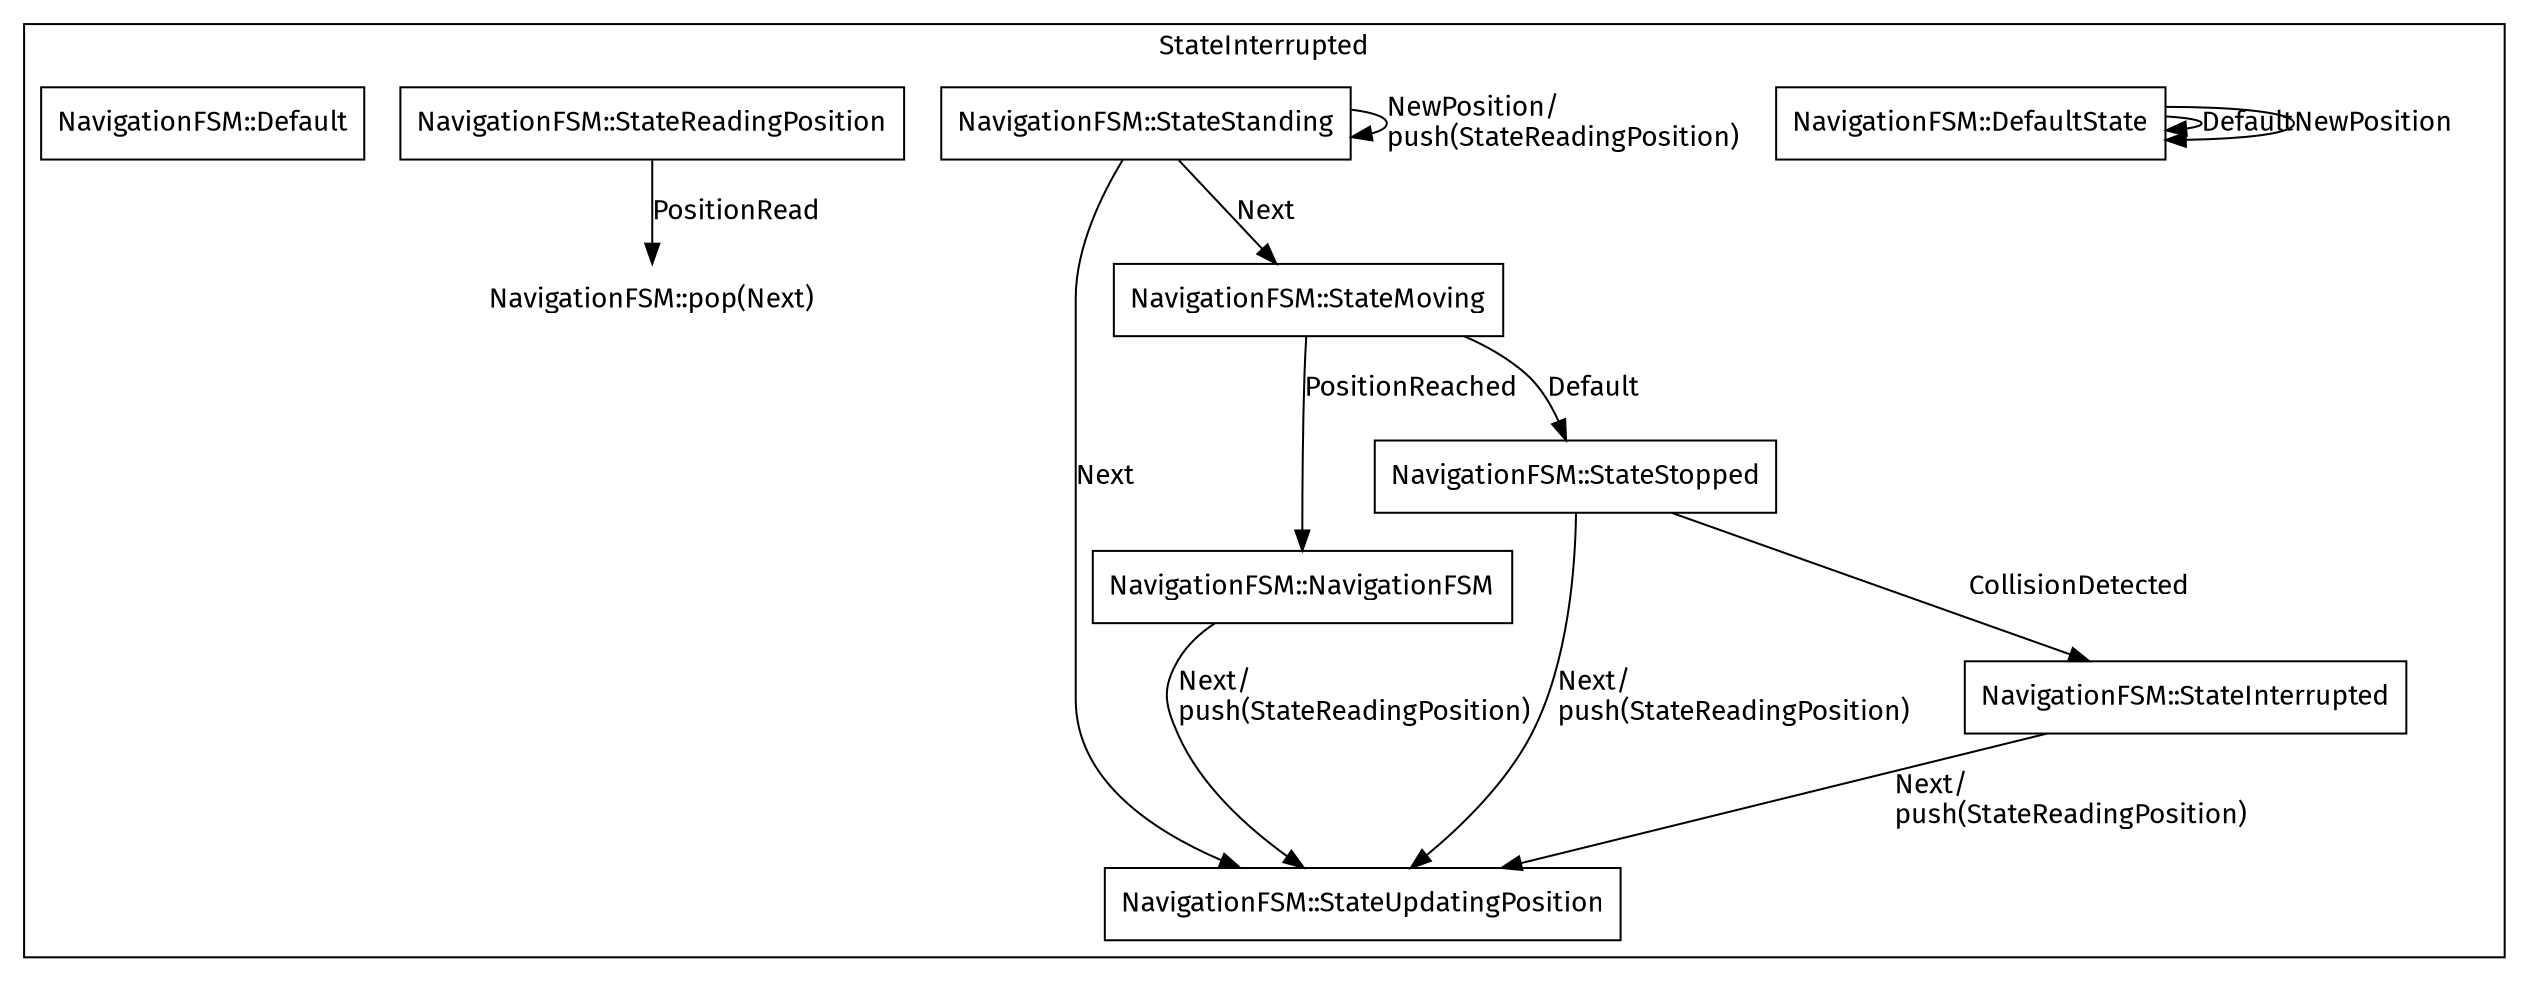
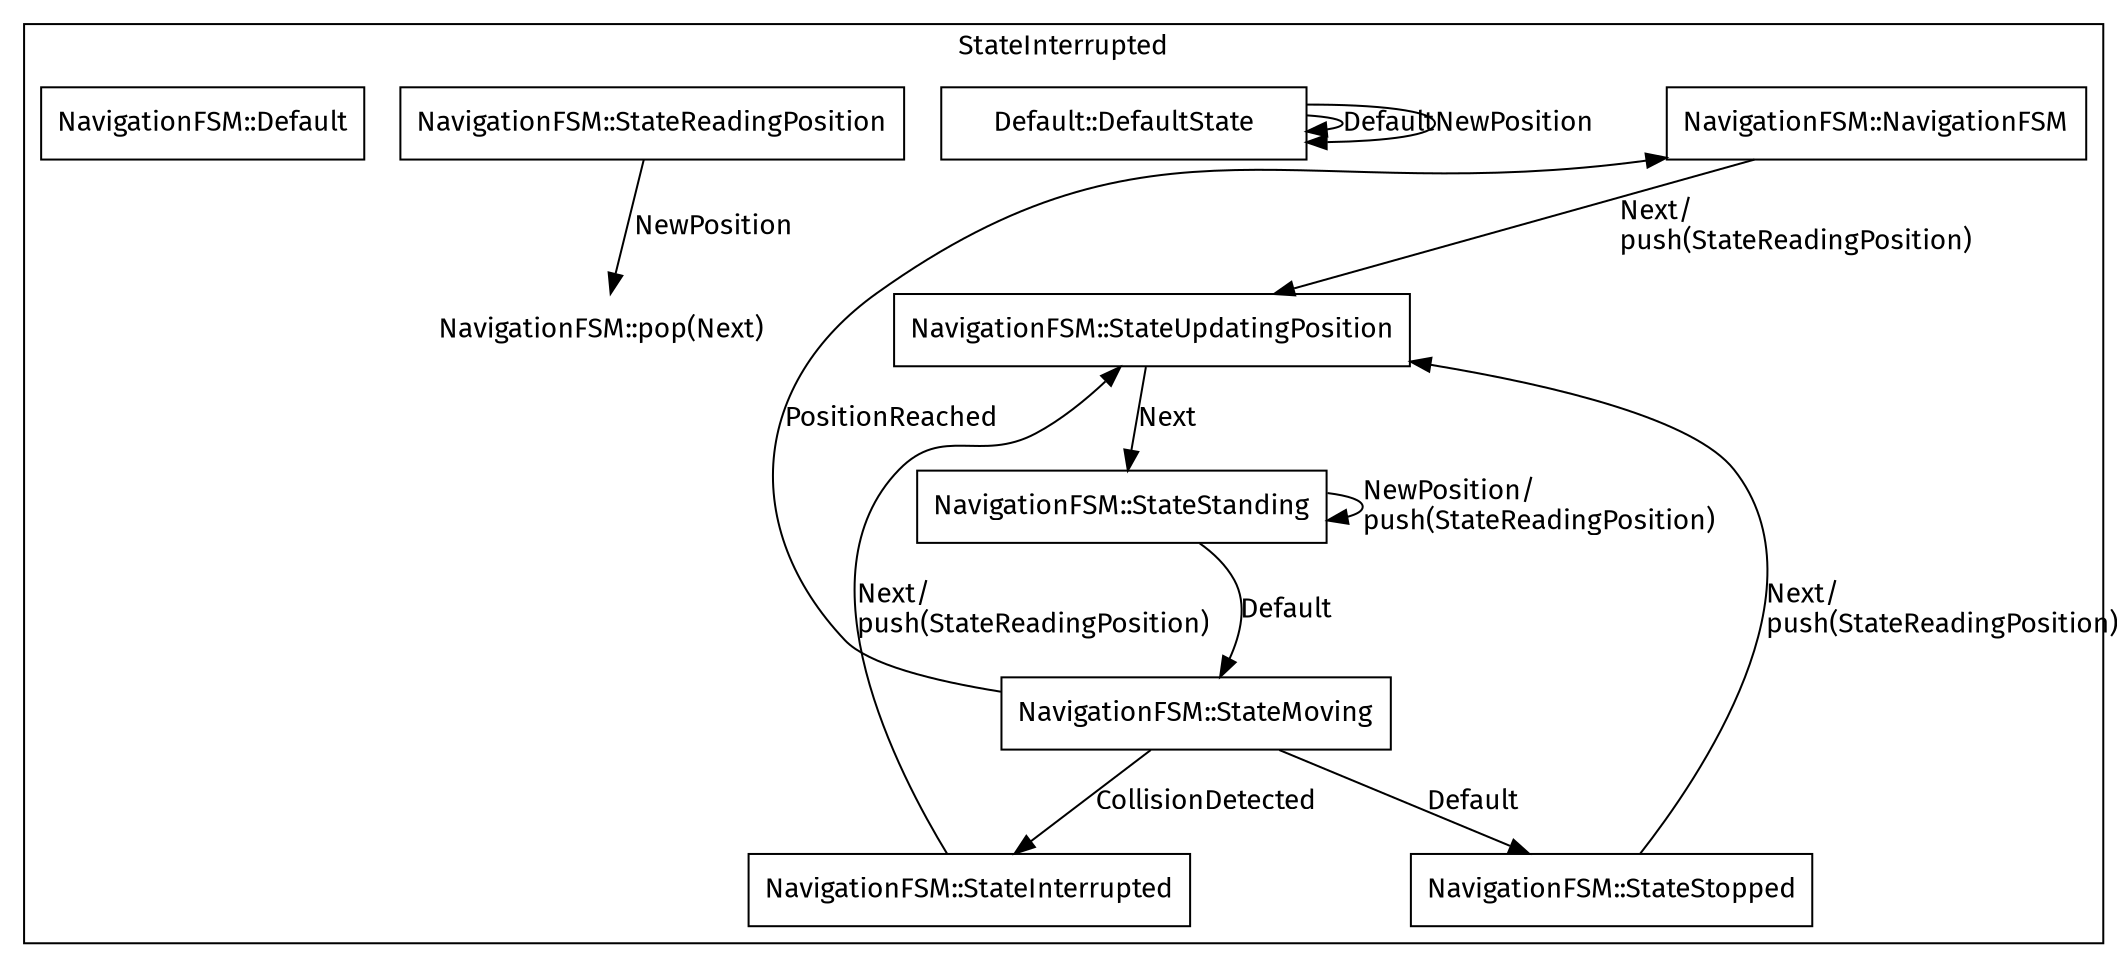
node "NavigationFSM::DefaultState": label "NavigationFSM::DefaultState" -> "Default::DefaultState"
edge "NavigationFSM::StateReadingPosition" -> "NavigationFSM::pop(Next)": label "PositionRead" -> "NewPosition"
edge "NavigationFSM::StateStanding" -> "NavigationFSM::StateMoving": label "Next" -> "Default"
edge "NavigationFSM::StateStanding" -> "NavigationFSM::StateUpdatingPosition": reversed
edge "NavigationFSM::StateStopped" -> "NavigationFSM::StateInterrupted": now "NavigationFSM::StateMoving" -> "NavigationFSM::StateInterrupted"
